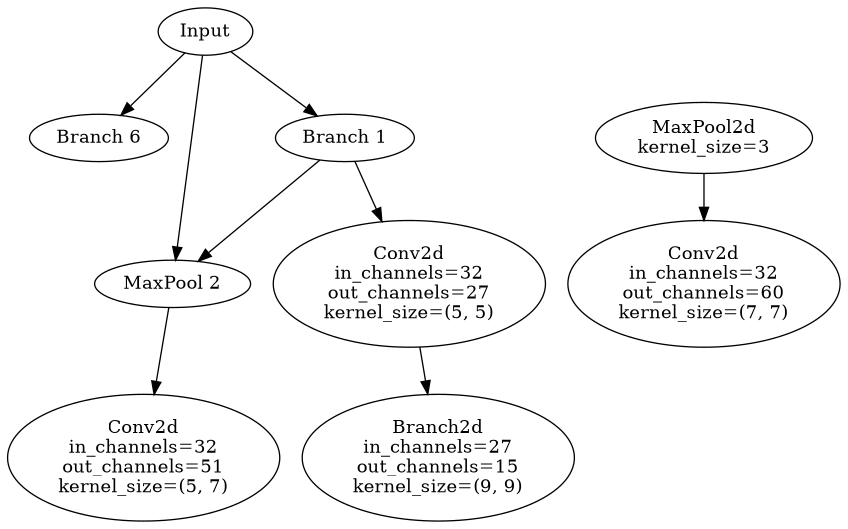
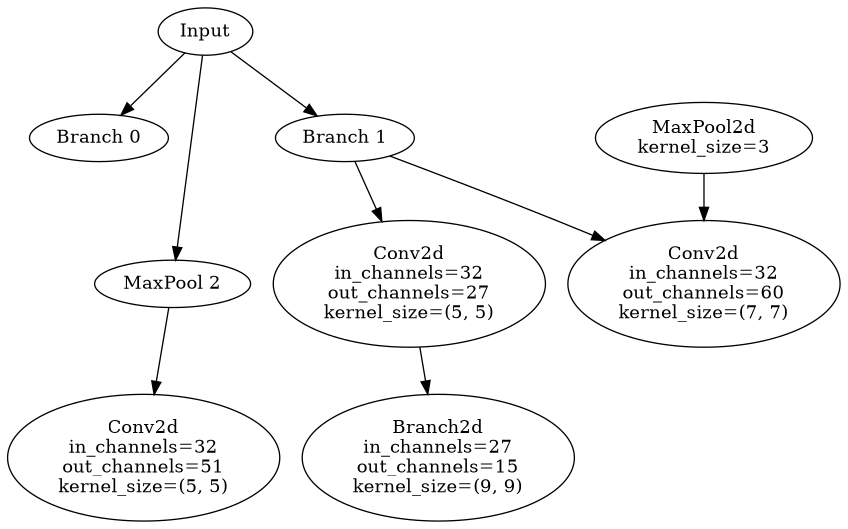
node "Branch 6": label "Branch 6" -> "Branch 0"
edge "Branch 1" -> "MaxPool 2": now "Branch 1" -> "Conv2d in_channels=32 out_channels=60 kernel_size=(7, 7)"
node "Conv2d in_channels=32 out_channels=51 kernel_size=(5, 7)": label "Conv2d in_channels=32 out_channels=51 kernel_size=(5, 7)" -> "Conv2d in_channels=32 out_channels=51 kernel_size=(5, 5)"
